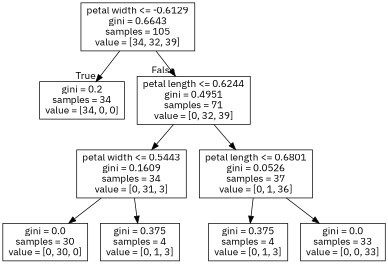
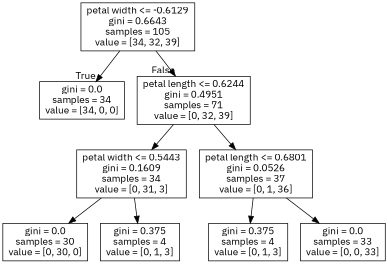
node "gini = 0.2 samples = 34 value = [34, 0, 0]": label "gini = 0.2 samples = 34 value = [34, 0, 0]" -> "gini = 0.0 samples = 34 value = [34, 0, 0]"
